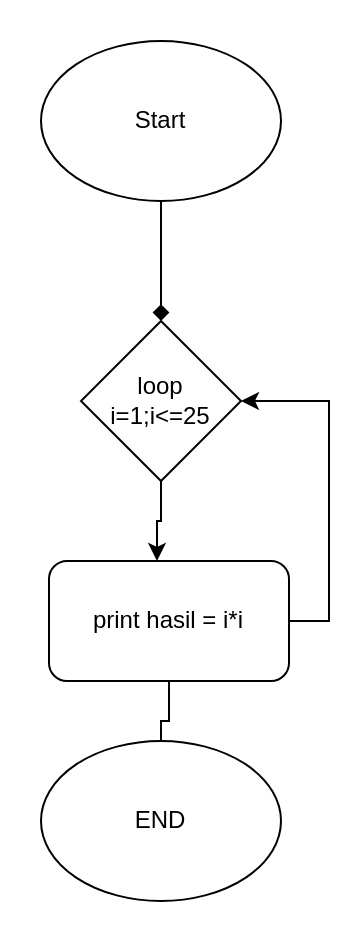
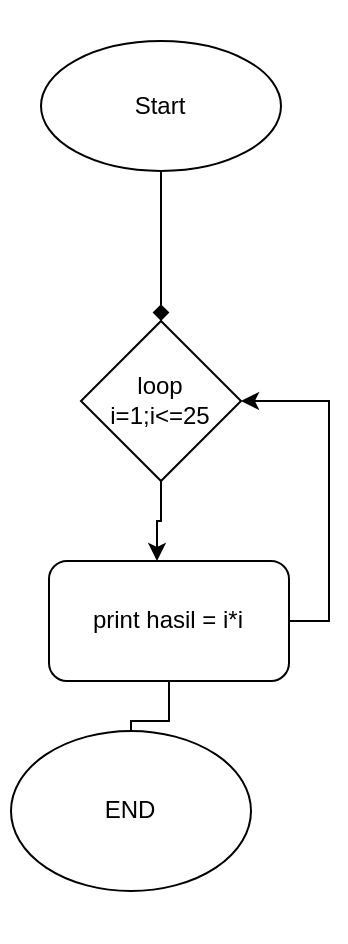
node "Start": size 240x160 -> 240x130
node "END": moved (161, 821) -> (131, 811)
